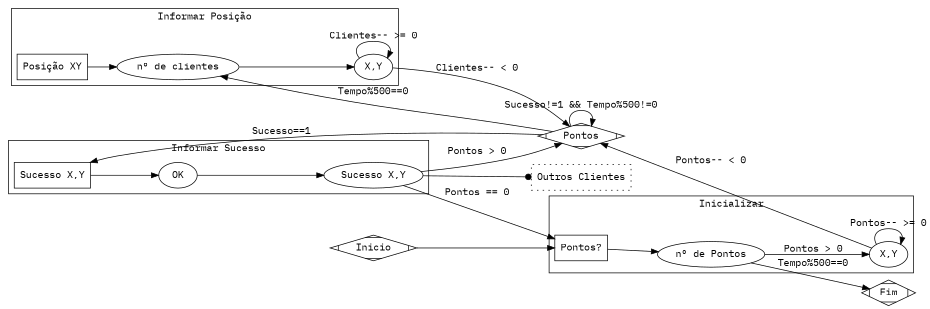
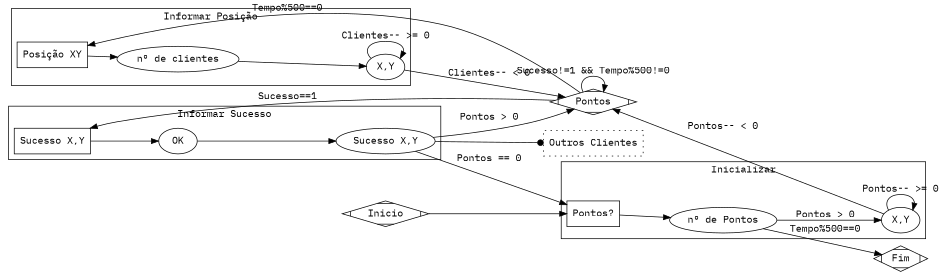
edge "Pontos" -> "nº de clientes": now "Pontos" -> "Posição XY"
